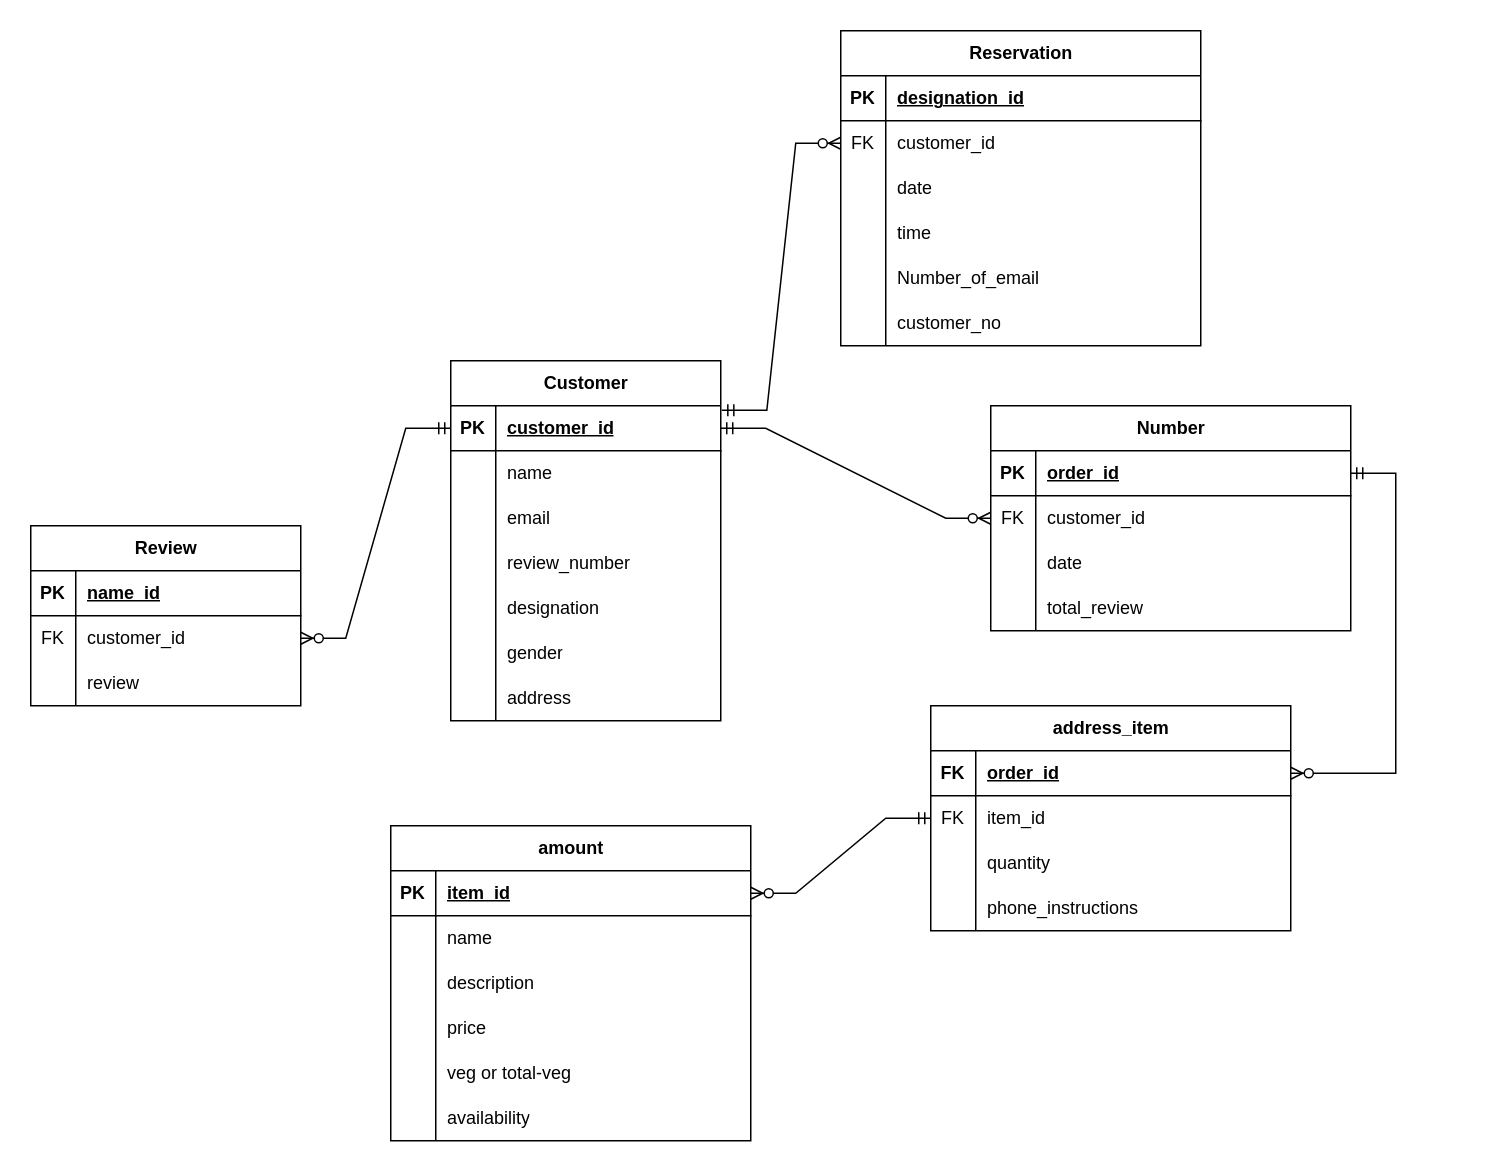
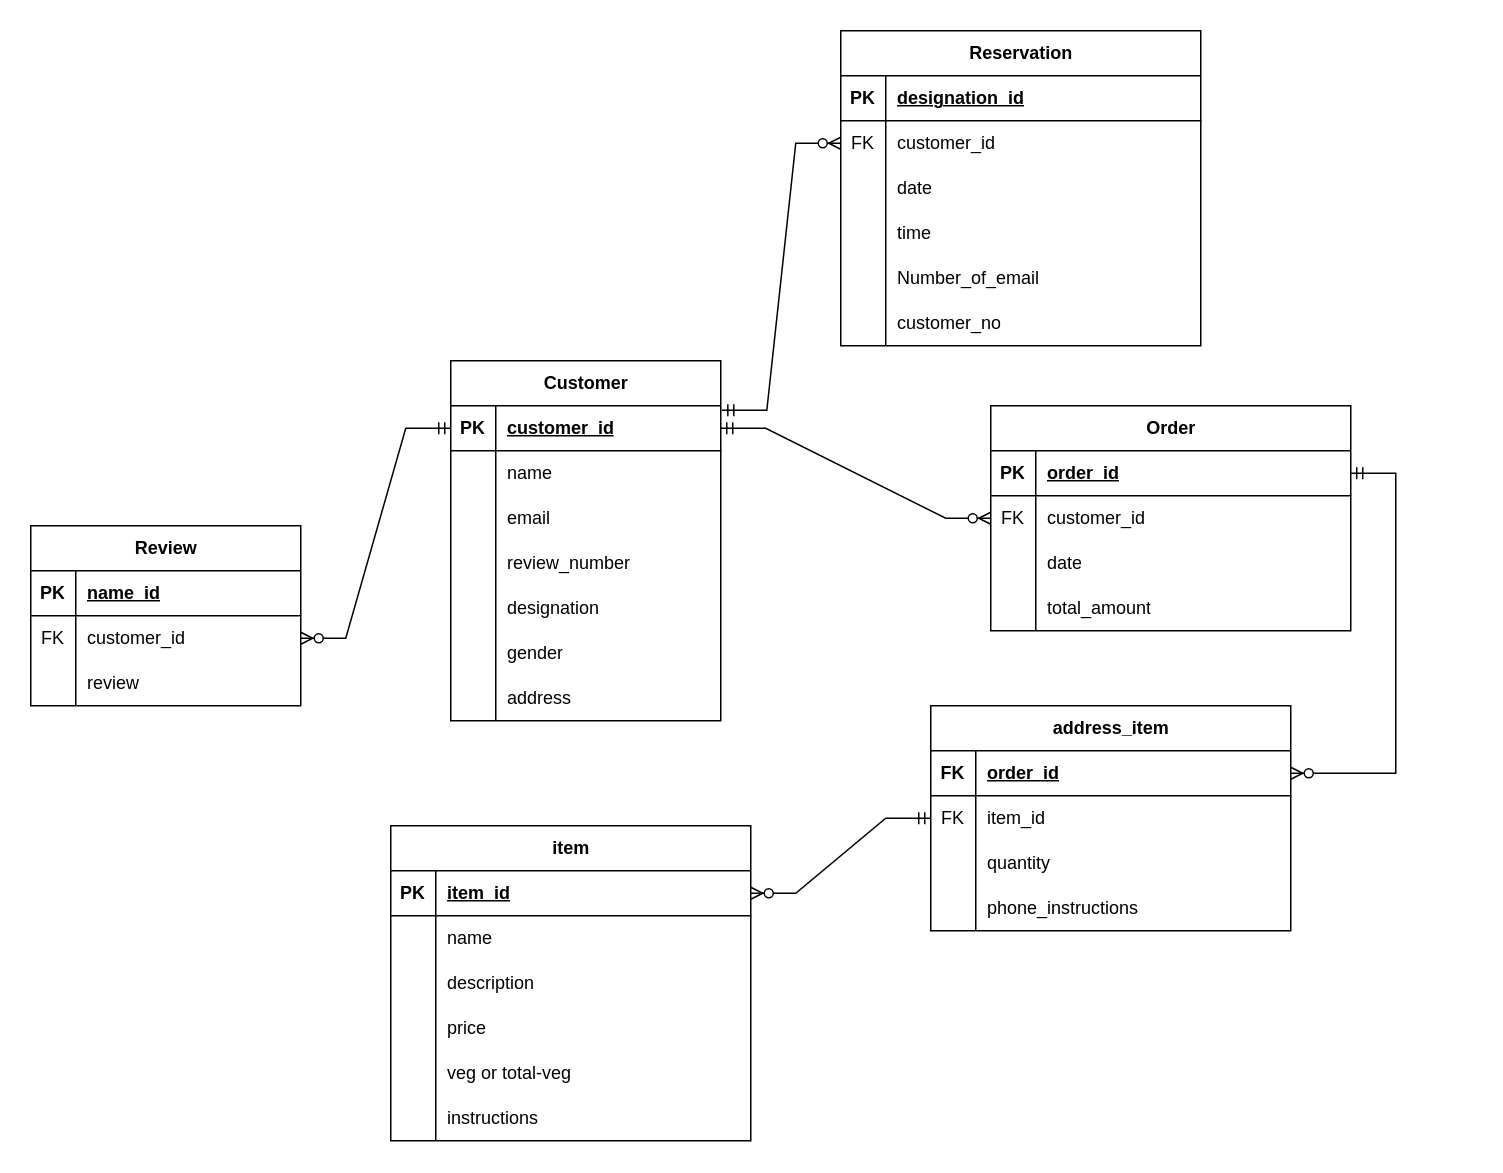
node "Number": label "Number" -> "Order"
node "total_review": label "total_review" -> "total_amount"
node "amount": label "amount" -> "item"
node "availability": label "availability" -> "instructions"
